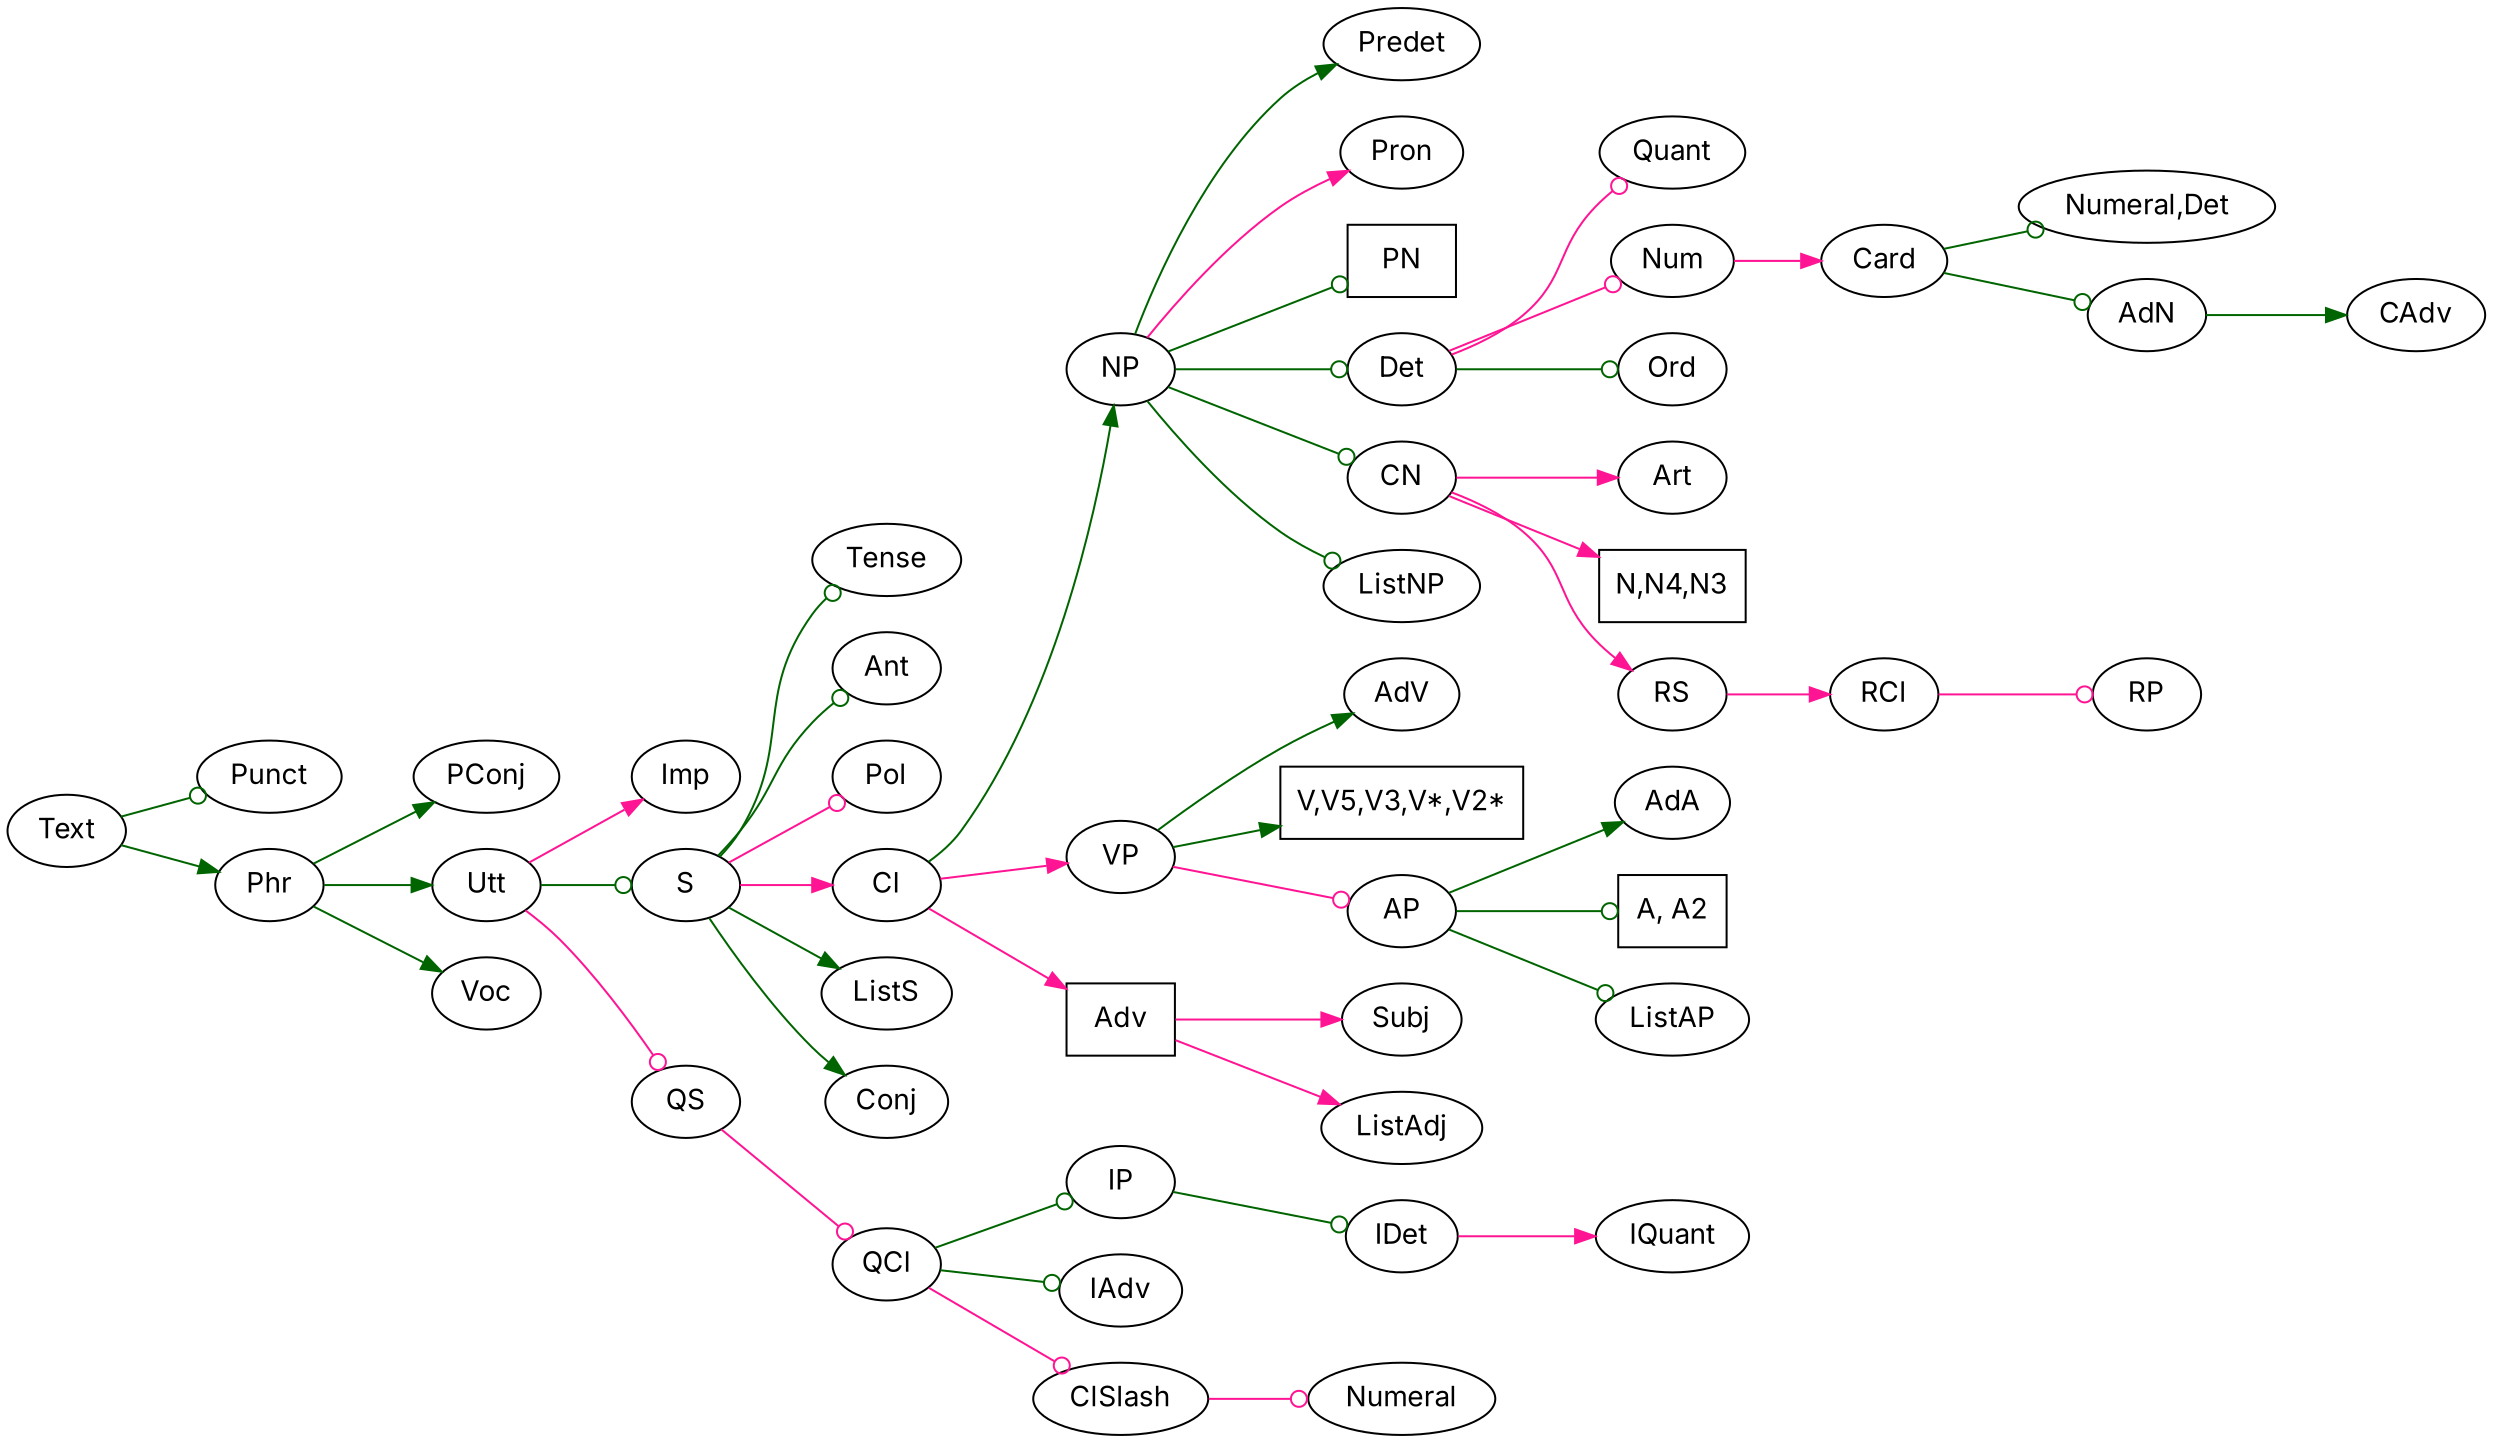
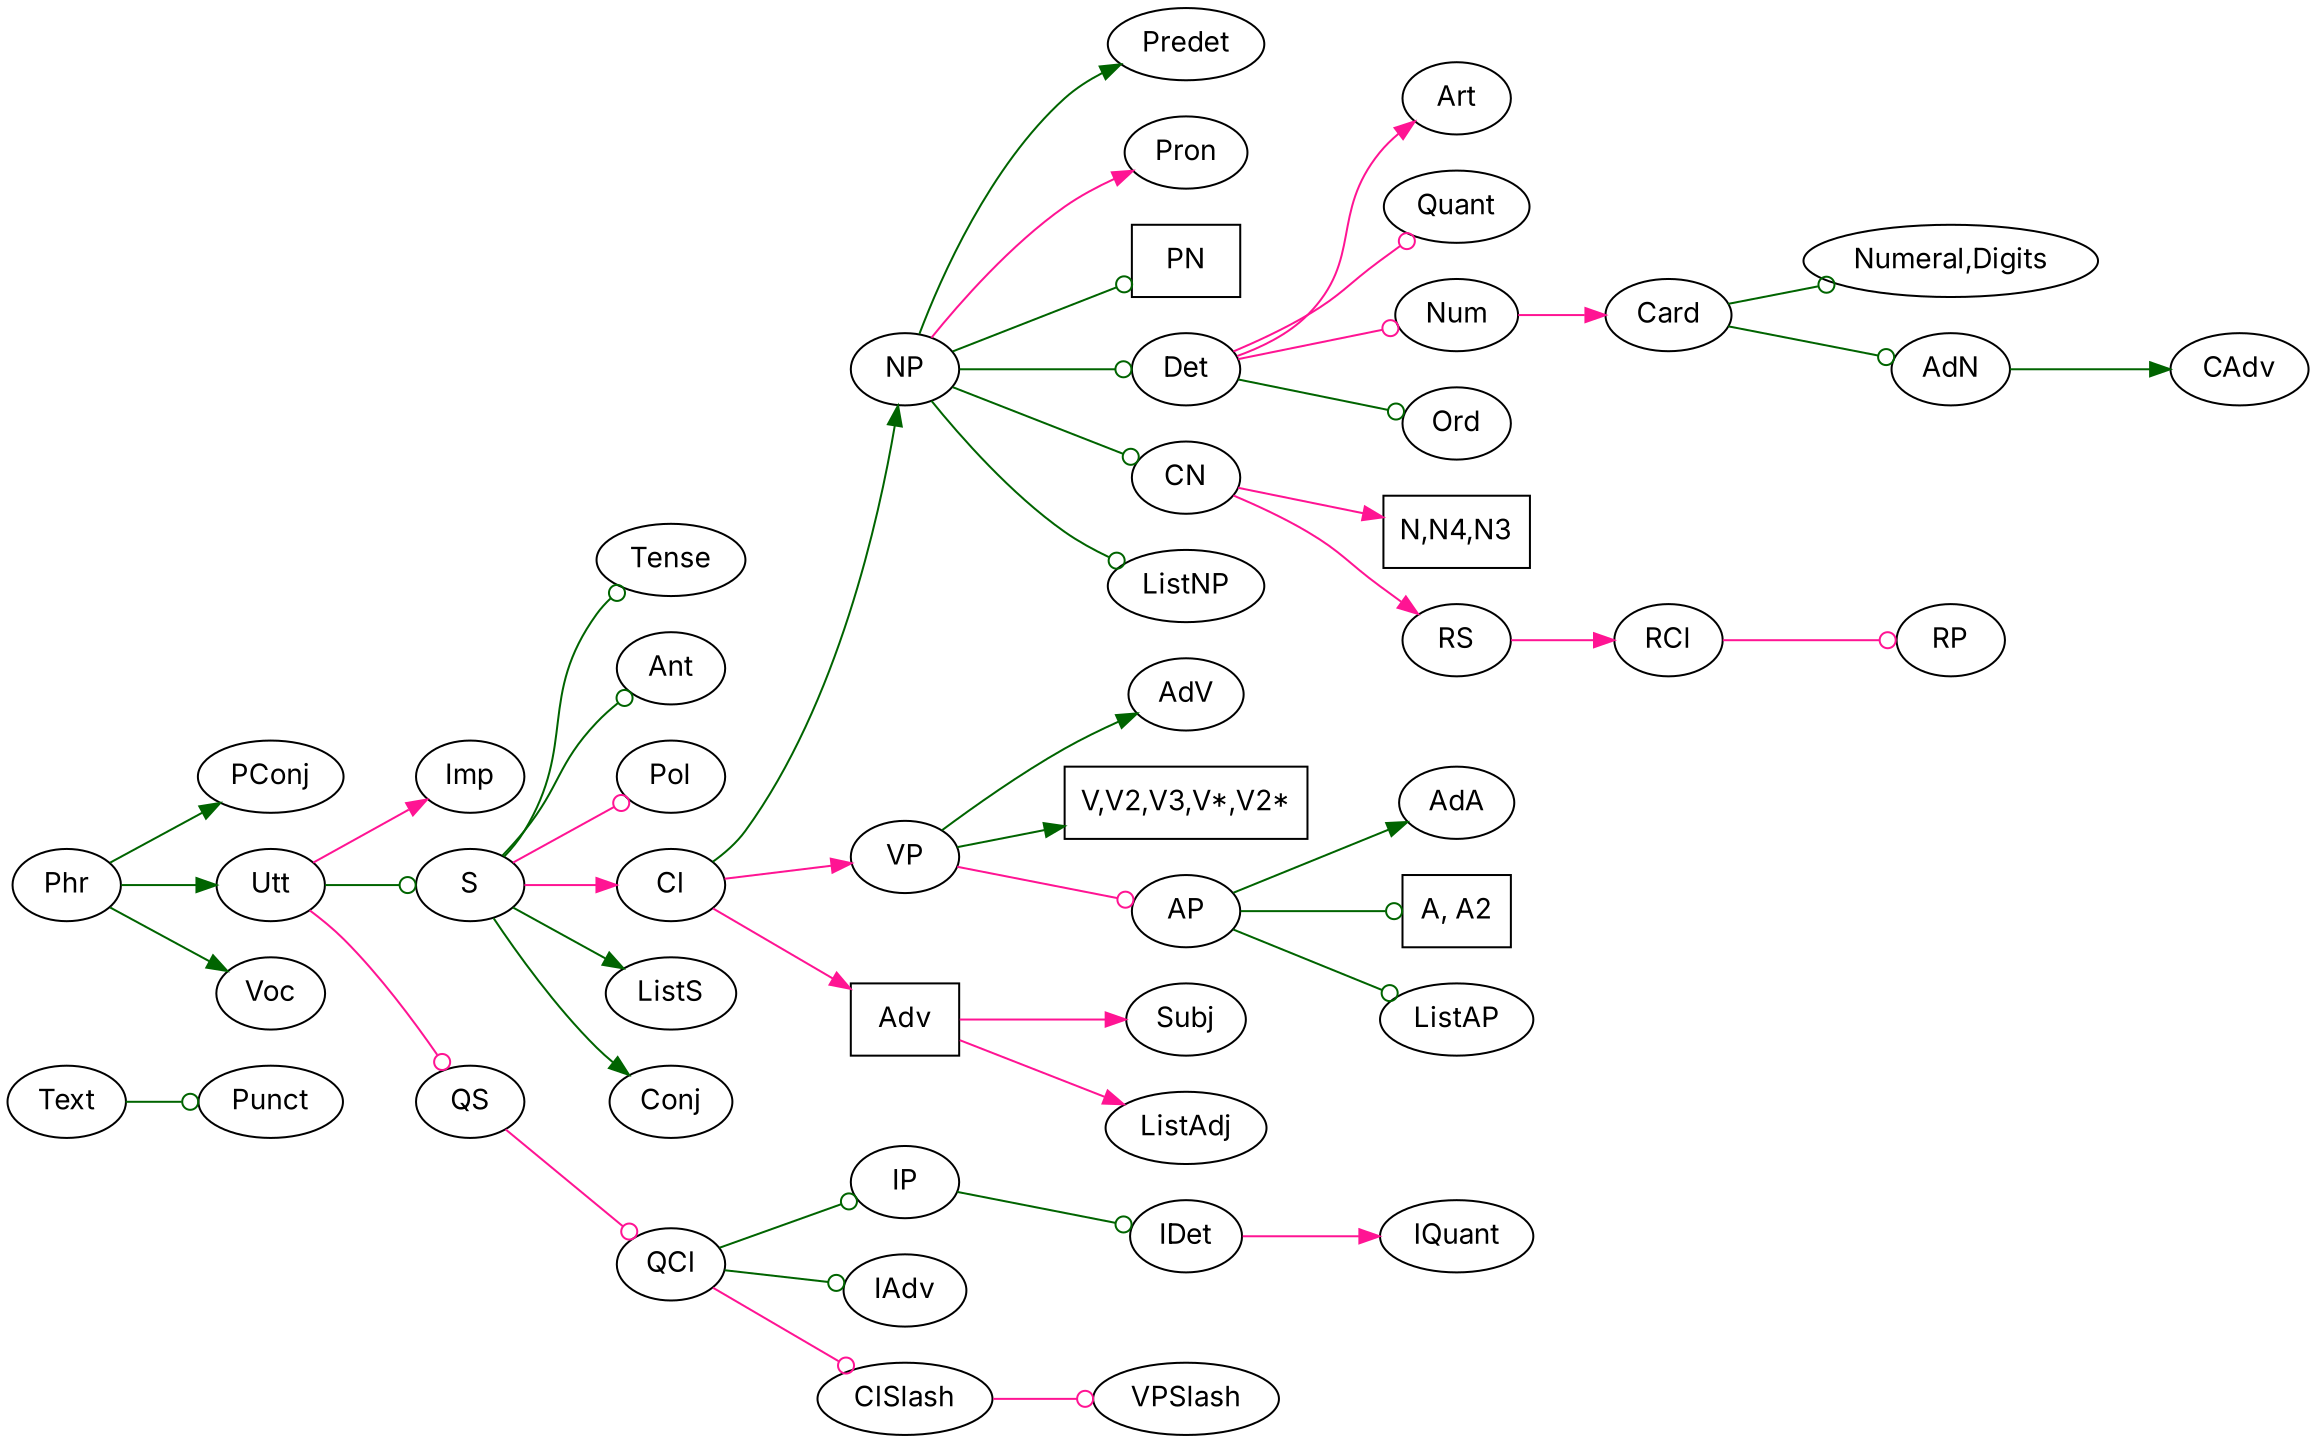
node "Numeral,Det": label "Numeral,Det" -> "Numeral,Digits"
edge "CN" -> "Art": now "Det" -> "Art"
node "V,V5,V3,V*,V2*": label "V,V5,V3,V*,V2*" -> "V,V2,V3,V*,V2*"
edge "Text" -> "Phr": removed
node "Numeral": label "Numeral" -> "VPSlash"
